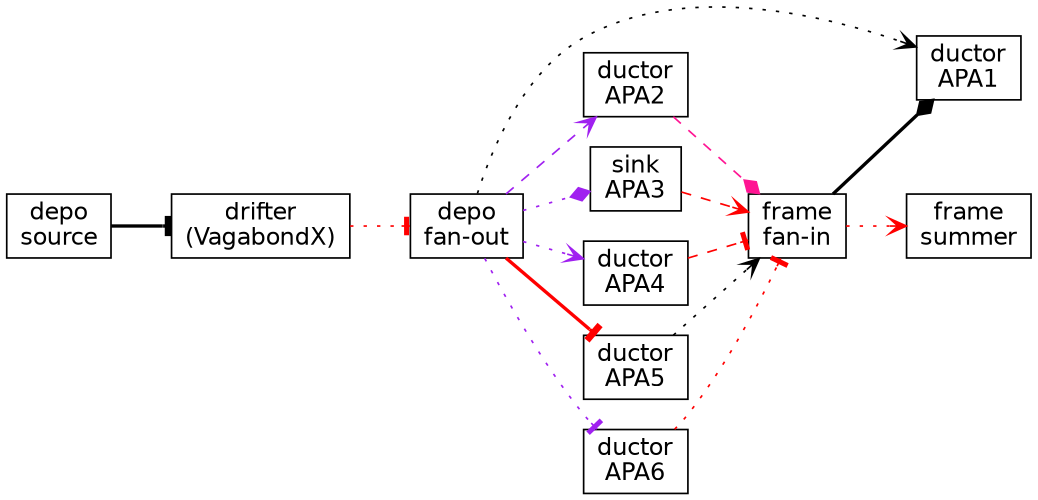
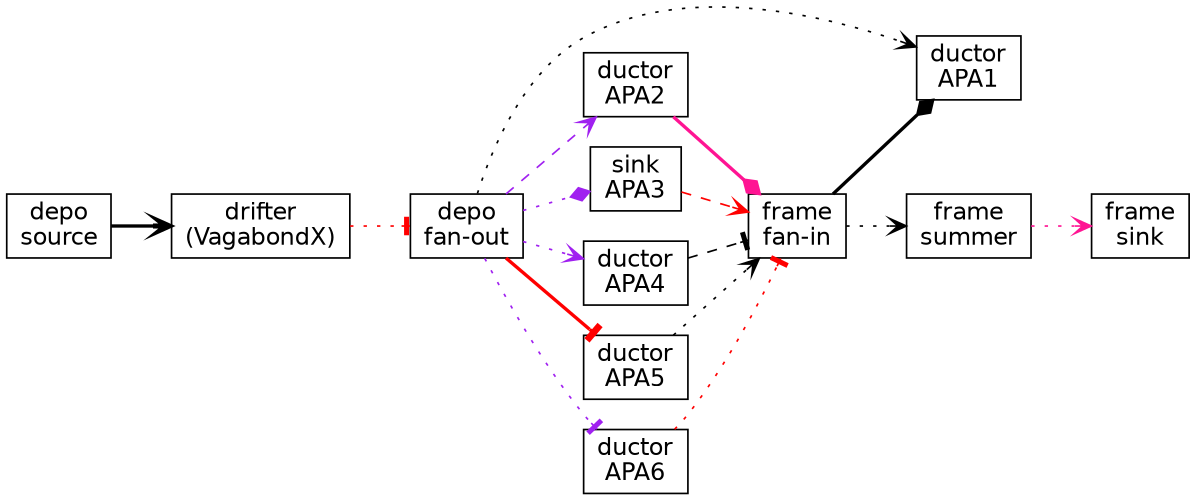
edge "ductor APA2" -> "frame fan-in": style dashed -> bold
edge "depo source" -> "drifter (VagabondX)": arrowhead tee -> vee
edge "frame fan-in" -> "frame summer": color red -> black
node "frame sink": added
edge "ductor APA4" -> "frame fan-in": color red -> black
